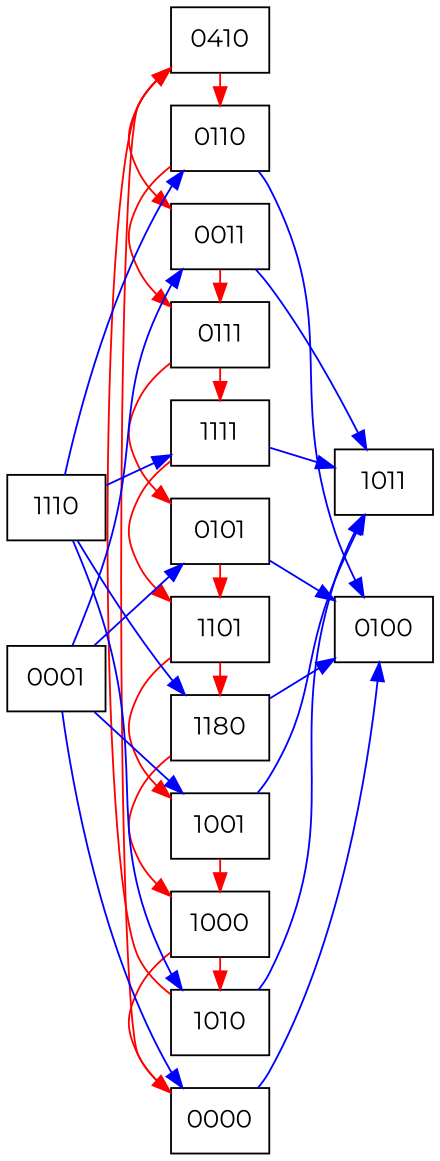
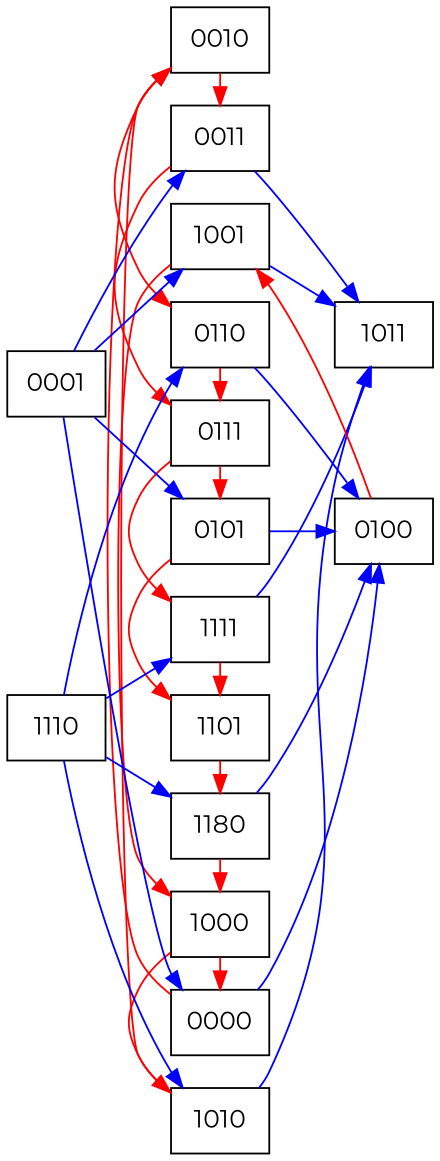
node "0410": label "0410" -> "0010"
edge "1101" -> "1001": now "0100" -> "1001"
